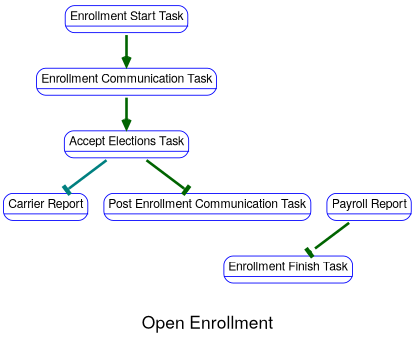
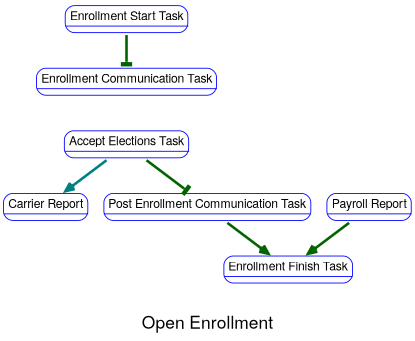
edge "Enrollment Start Task" -> "Enrollment Communication Task": arrowhead vee -> tee
edge "Enrollment Communication Task" -> "Accept Elections Task": removed
edge "Accept Elections Task" -> "Carrier Report": arrowhead tee -> vee
edge "Post Enrollment Communication Task" -> "Enrollment Finish Task": added
edge "Payroll Report" -> "Enrollment Finish Task": arrowhead tee -> vee
